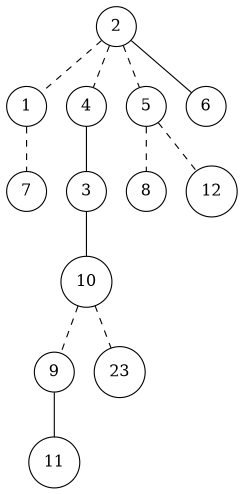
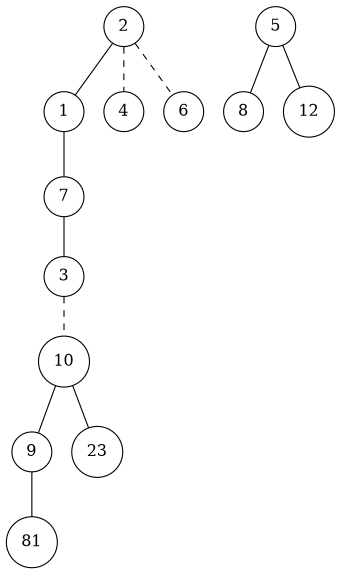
edge "2" -- "1": style dashed -> solid
edge "2" -- "5": removed
edge "2" -- "6": style solid -> dashed
edge "5" -- "12": style dashed -> solid
edge "1" -- "7": style dashed -> solid
edge "4" -- "3": now "7" -- "3"
edge "5" -- "8": style dashed -> solid
edge "3" -- "10": style solid -> dashed
edge "10" -- "23": style dashed -> solid
edge "10" -- "9": style dashed -> solid
node "11": label "11" -> "81"
